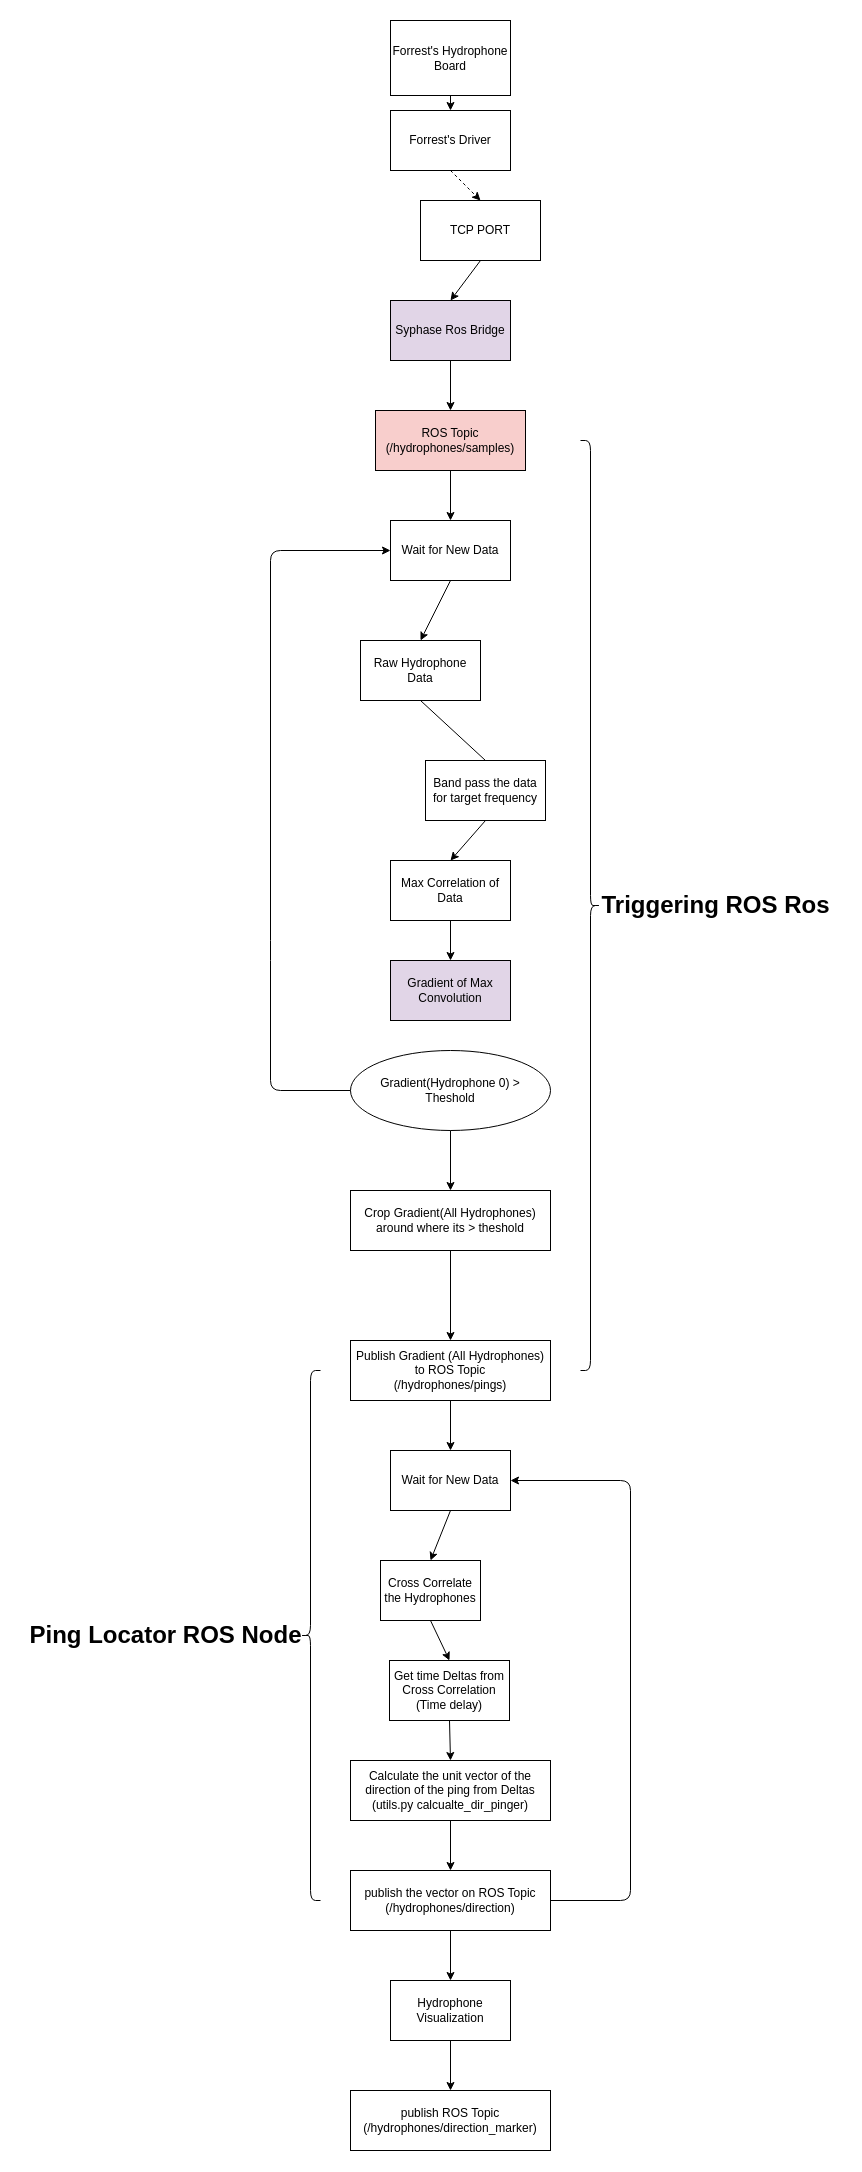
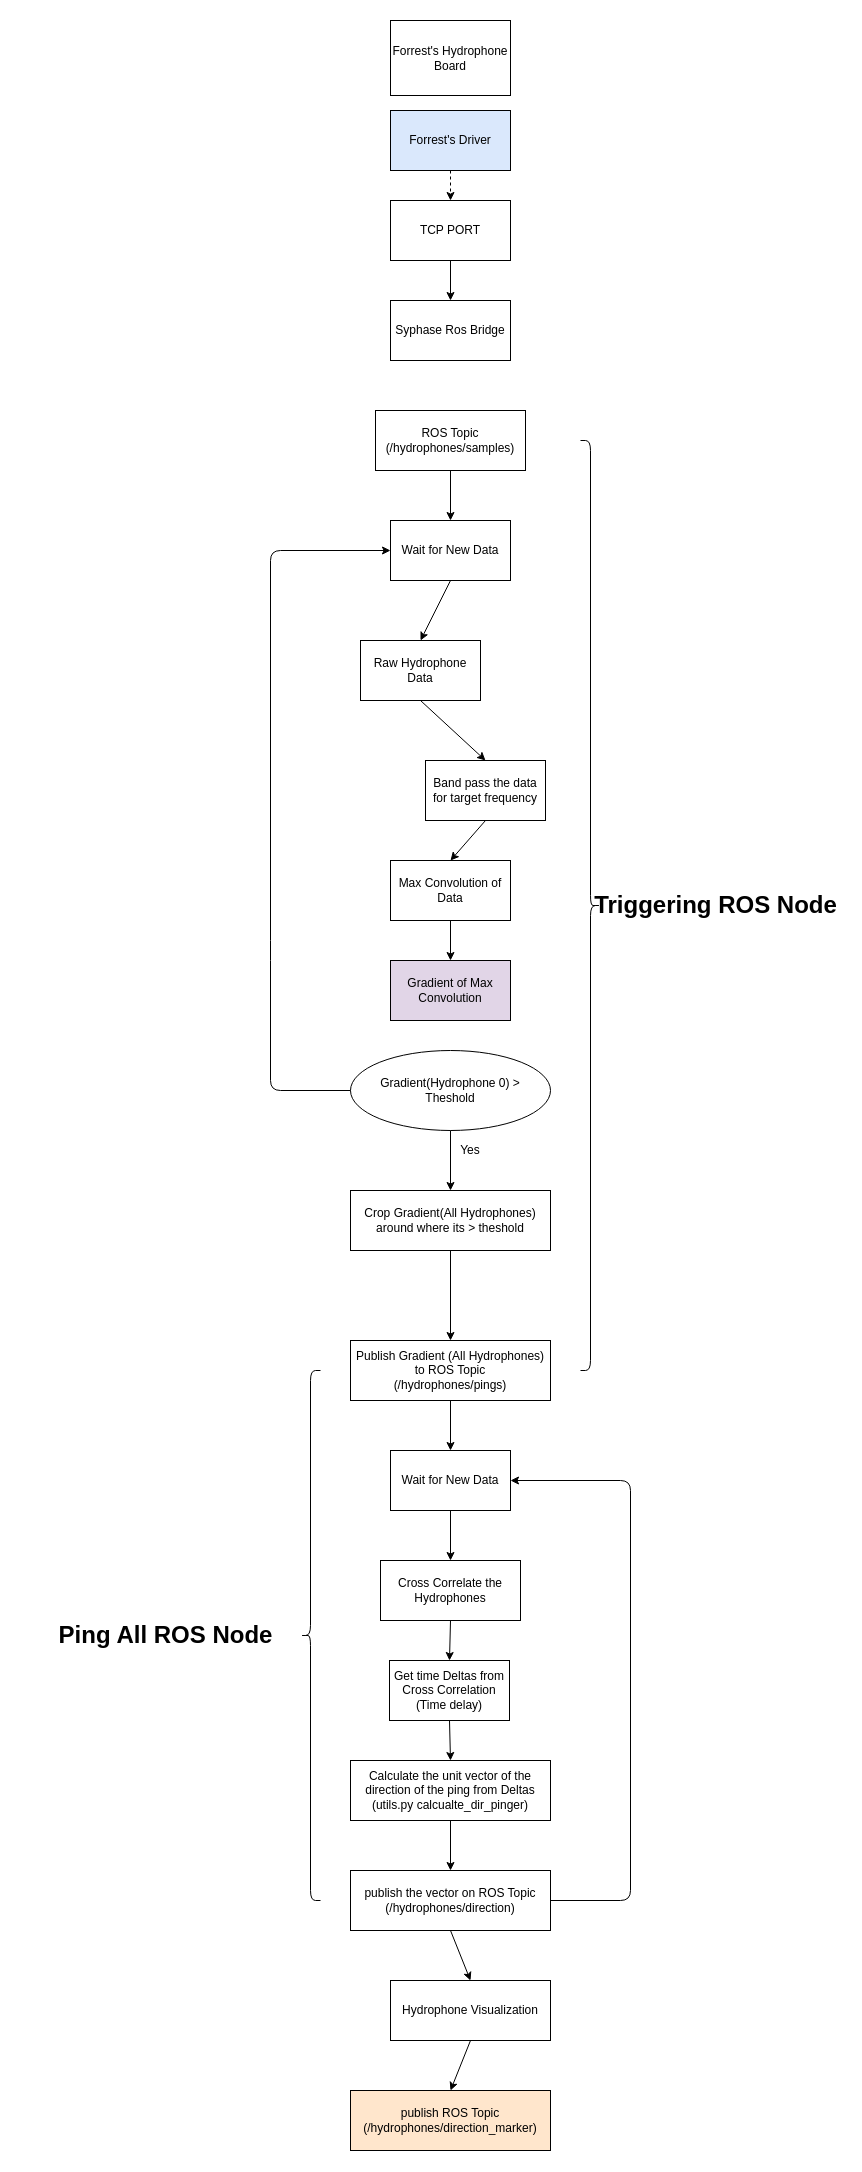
edge "Forrest's Hydrophone Board" -> "Forrest's Driver": removed
node "Forrest's Driver": fillcolor #ffffff -> #dae8fc
node "TCP PORT": moved (481, 231) -> (451, 231)
node "Syphase Ros Bridge": fillcolor #e1d5e7 -> #ffffff
edge "Syphase Ros Bridge" -> "ROS Topic (/hydrophones/samples)": removed
node "ROS Topic (/hydrophones/samples)": fillcolor #f8cecc -> #ffffff
edge "Raw Hydrophone Data" -- "Band pass the data for target frequency": arrowhead none -> classic
node "Max Correlation of Data": label "Max Correlation of Data" -> "Max Convolution of Data"
node "Triggering ROS Ros": label "Triggering ROS Ros" -> "Triggering ROS Node"
node "Yes": added
node "Cross Correlate the Hydrophones": size 100x60 -> 140x60
node "Ping Locator ROS Node": label "Ping Locator ROS Node" -> "Ping All ROS Node"
node "Hydrophone Visualization": size 120x60 -> 160x60
node "publish ROS Topic (/hydrophones/direction_marker)": fillcolor #ffffff -> #ffe6cc
